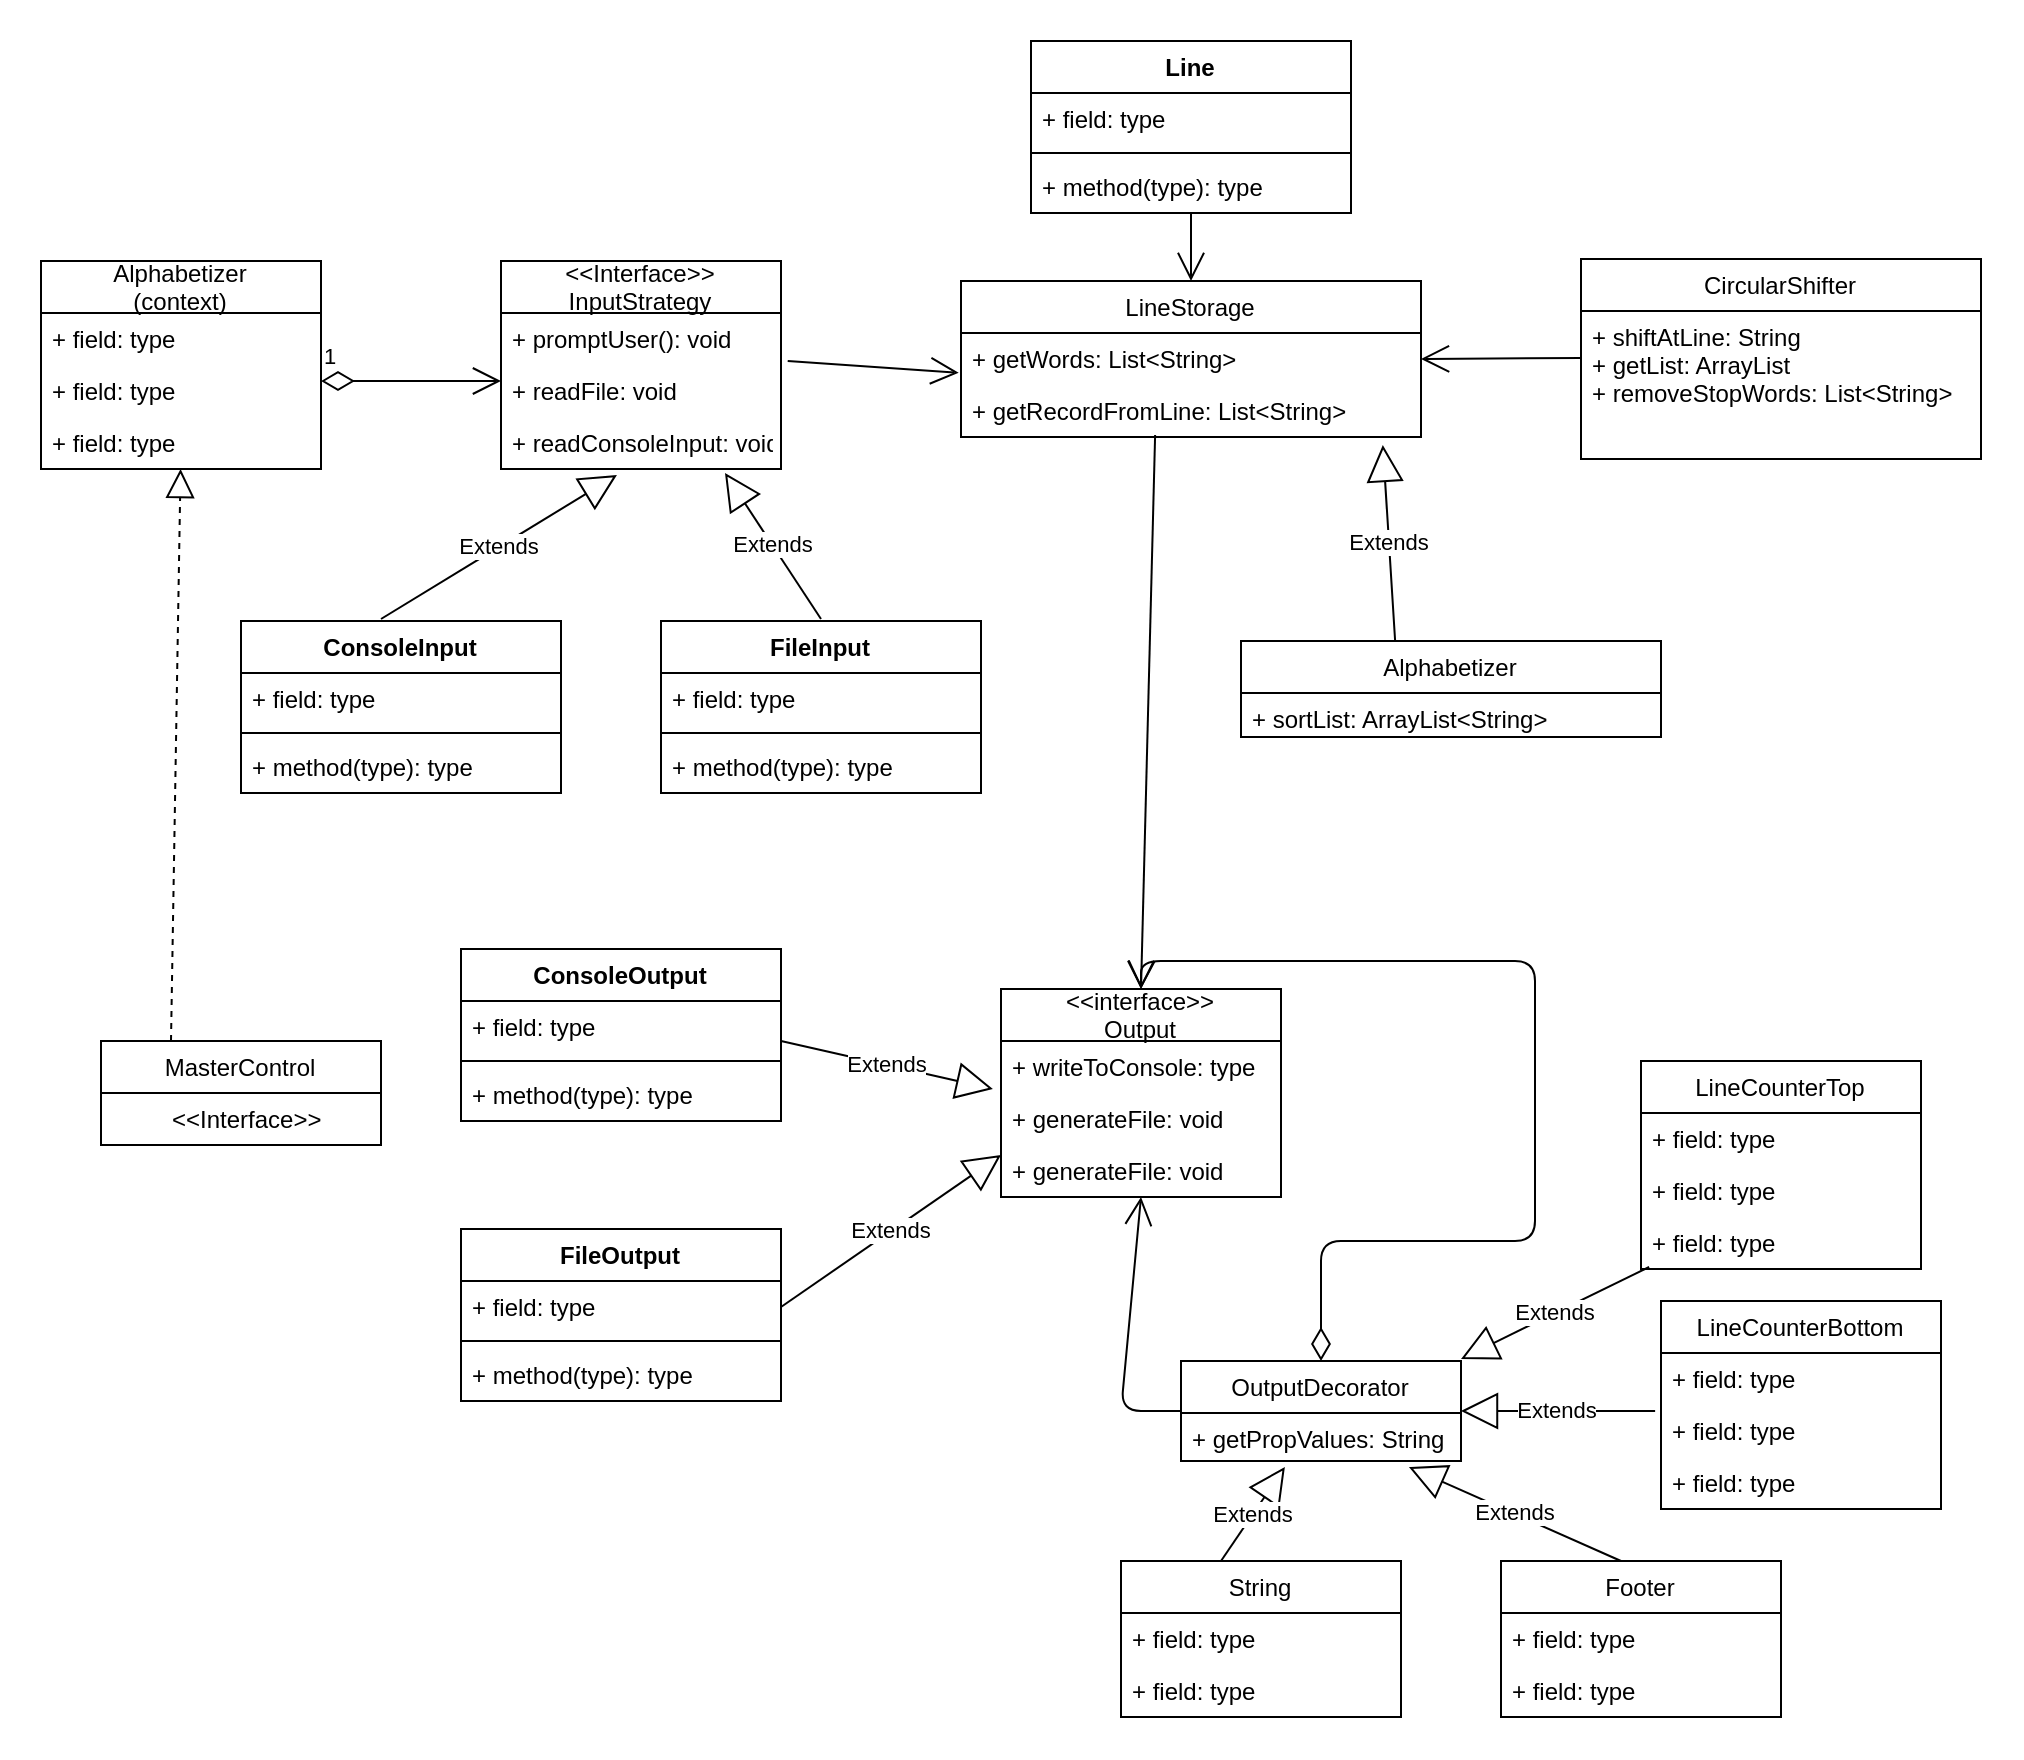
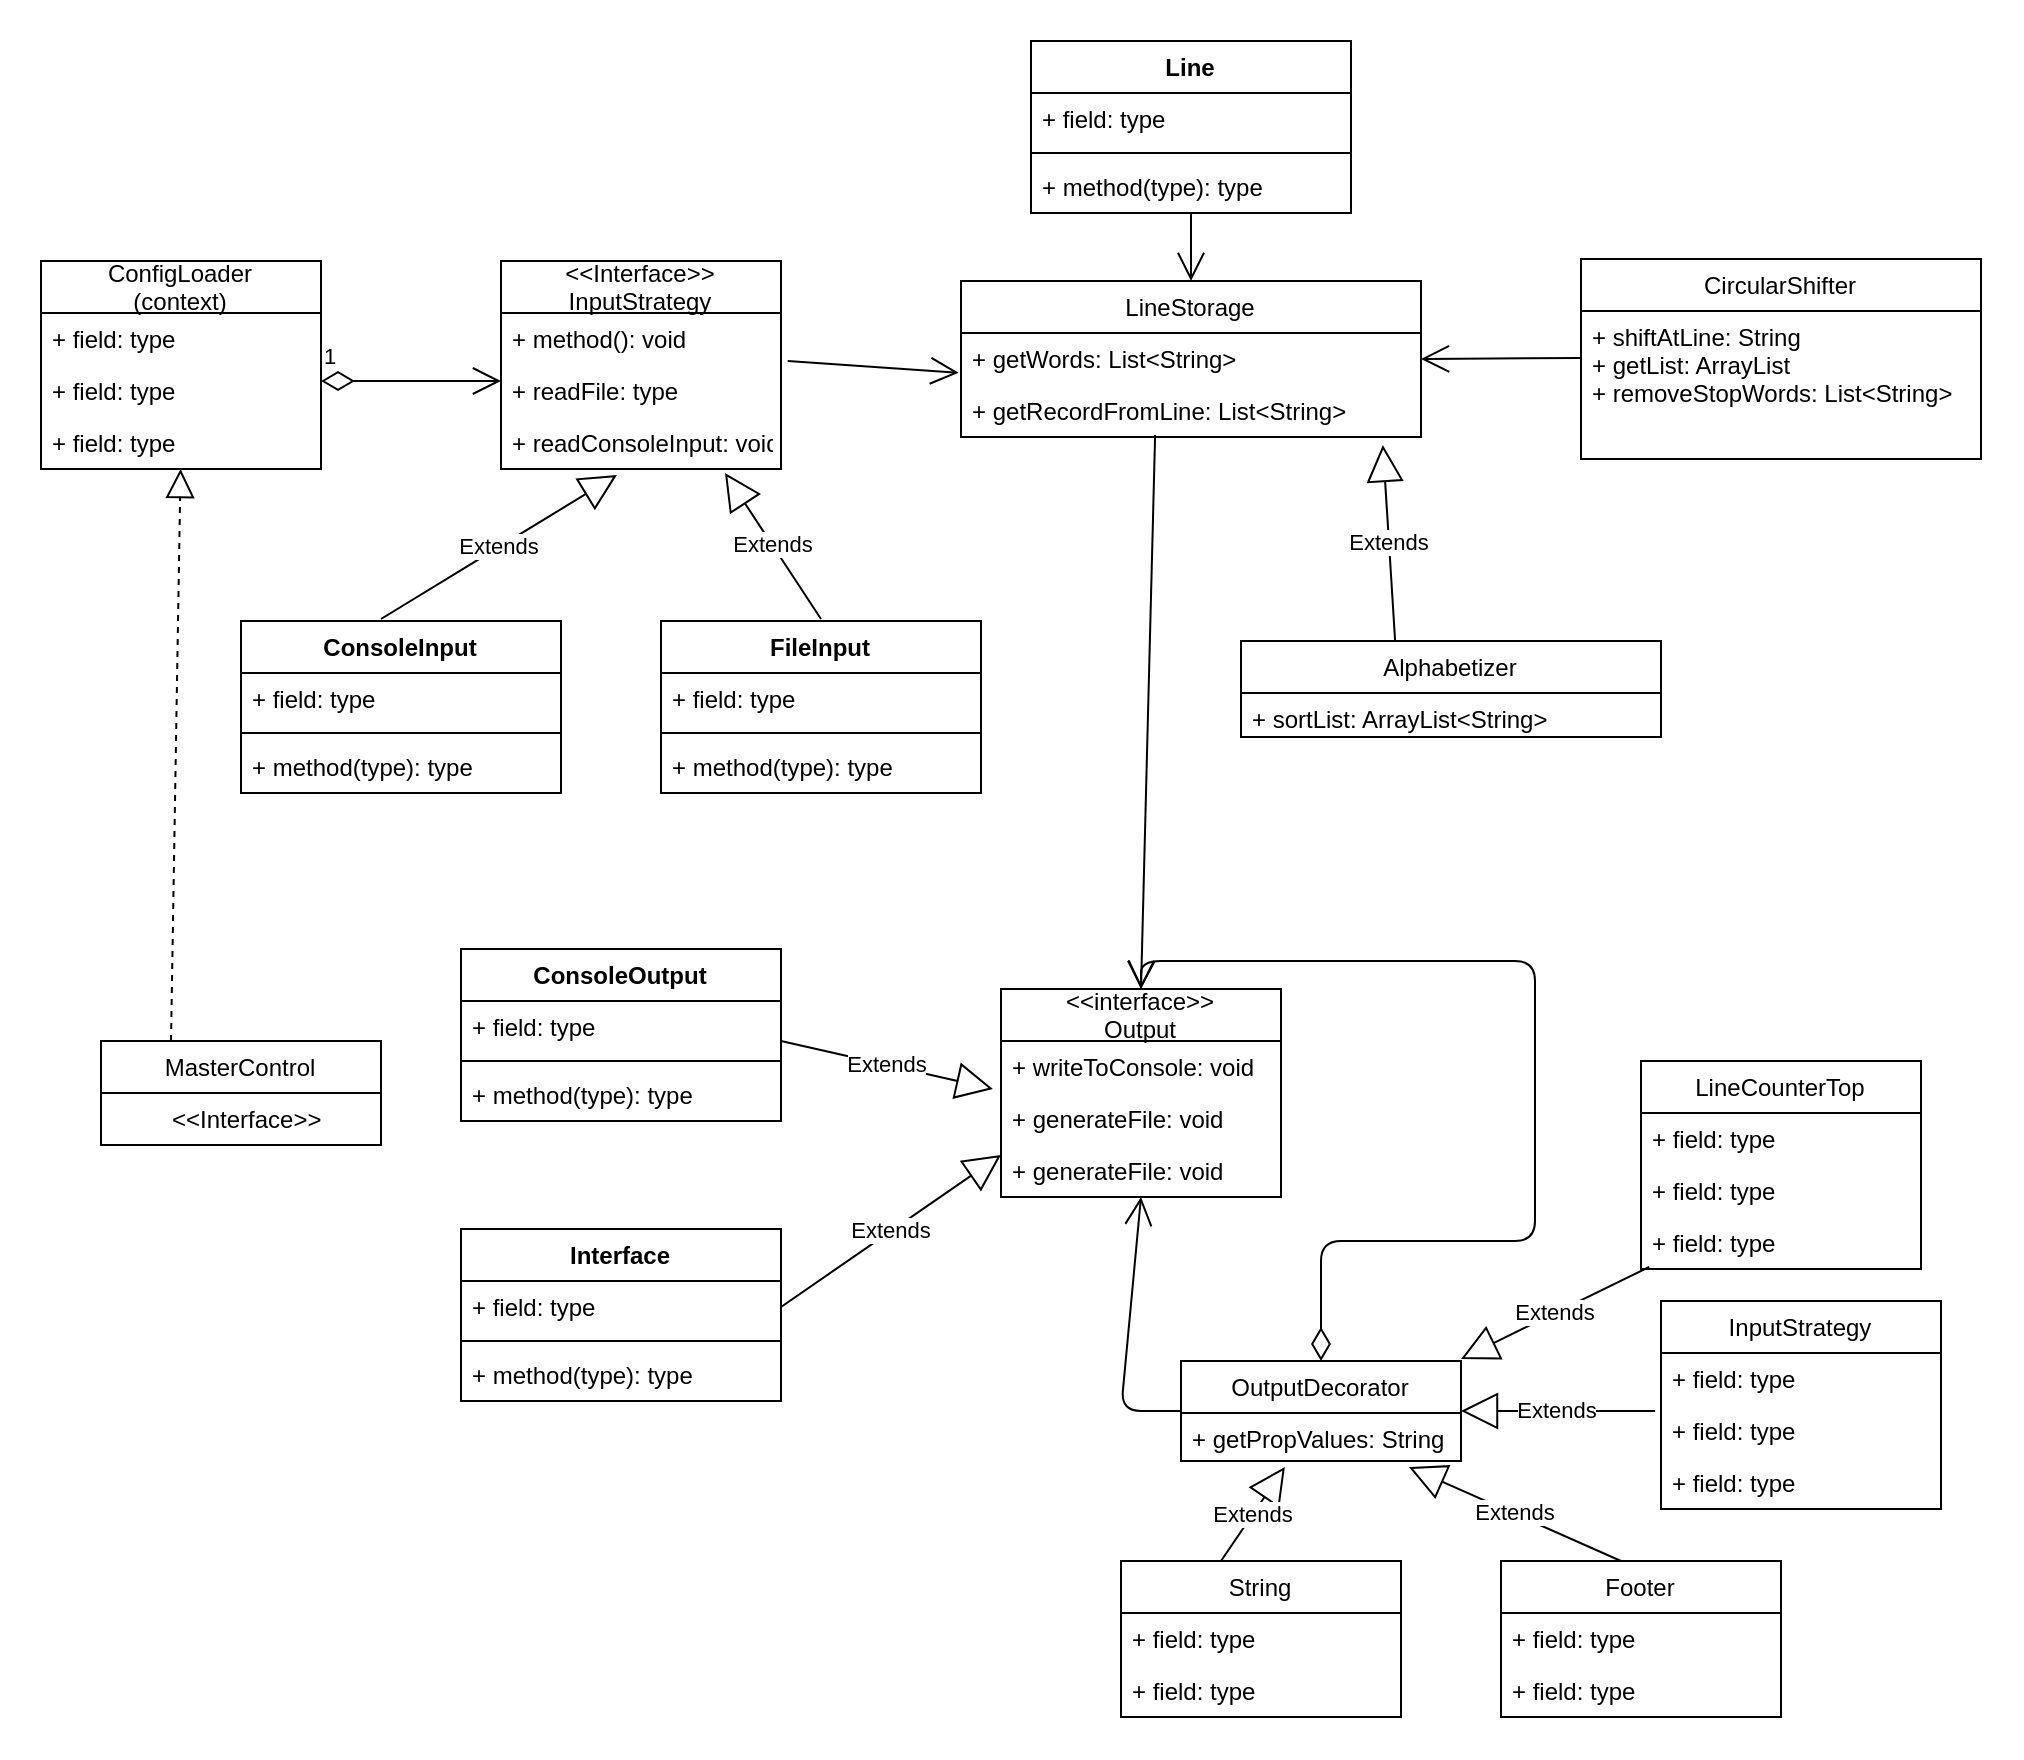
node "Alphabetizer (context)": label "Alphabetizer (context)" -> "ConfigLoader (context)"
node "+ promptUser(): void": label "+ promptUser(): void" -> "+ method(): void"
node "+ readFile: void": label "+ readFile: void" -> "+ readFile: type"
node "+ writeToConsole: type": label "+ writeToConsole: type" -> "+ writeToConsole: void"
node "FileOutput": label "FileOutput" -> "Interface"
node "LineCounterBottom": label "LineCounterBottom" -> "InputStrategy"
